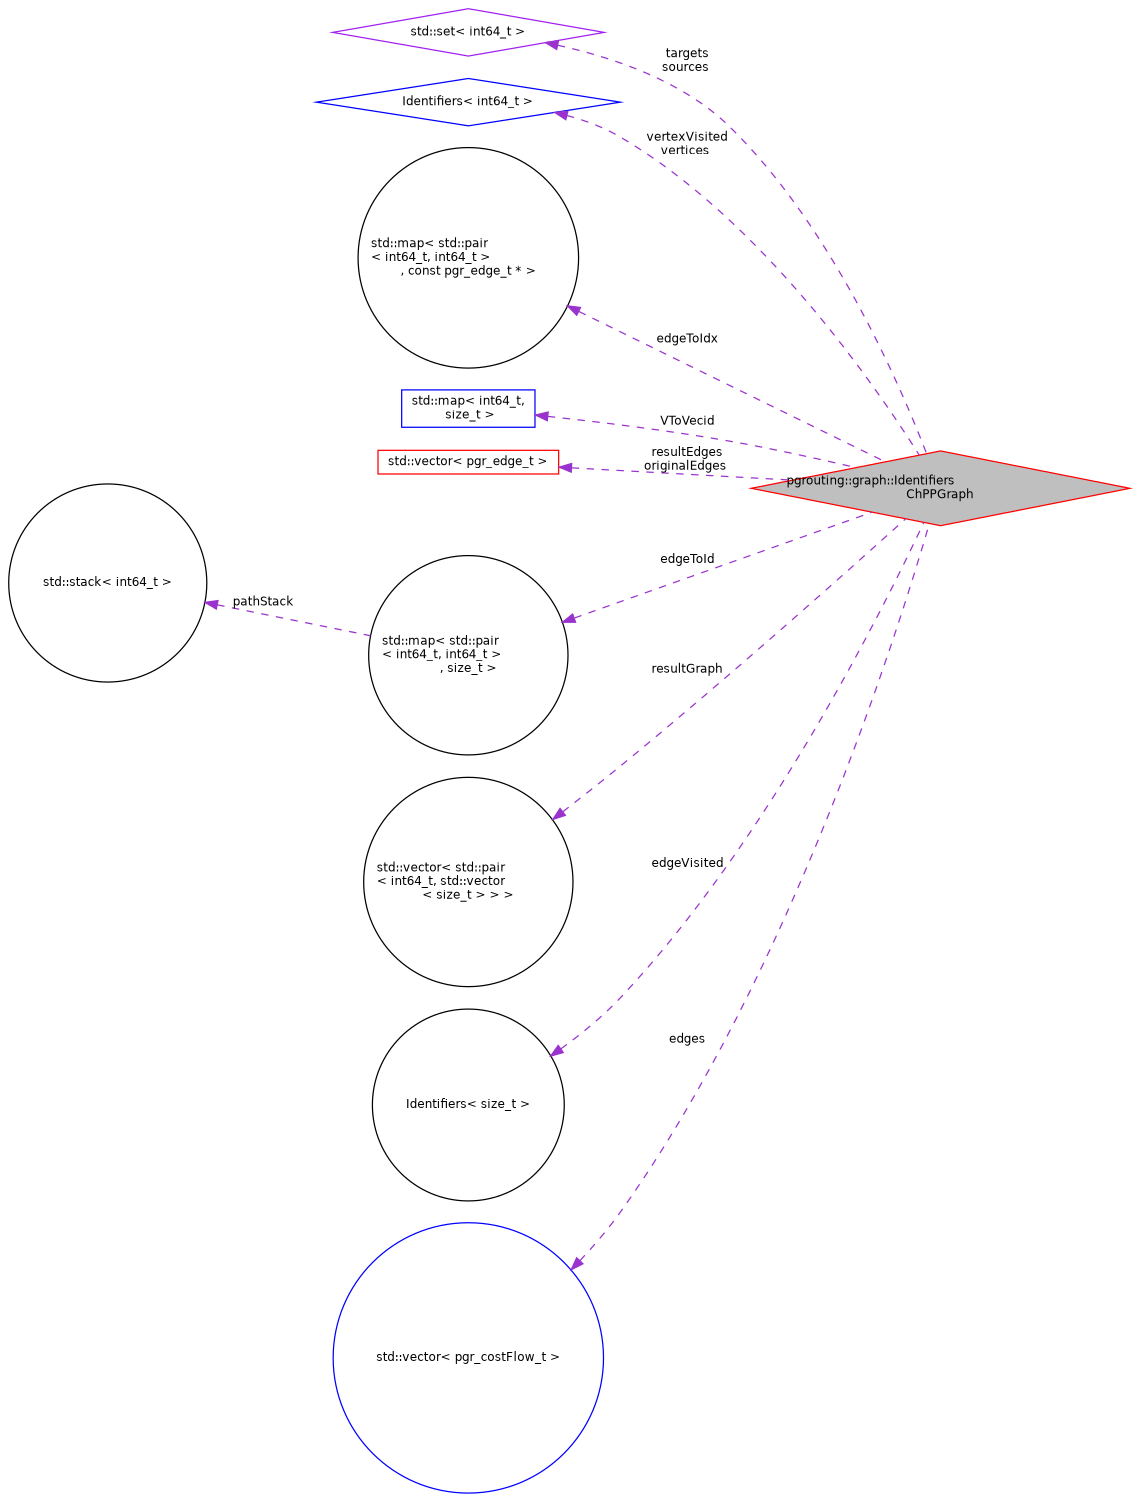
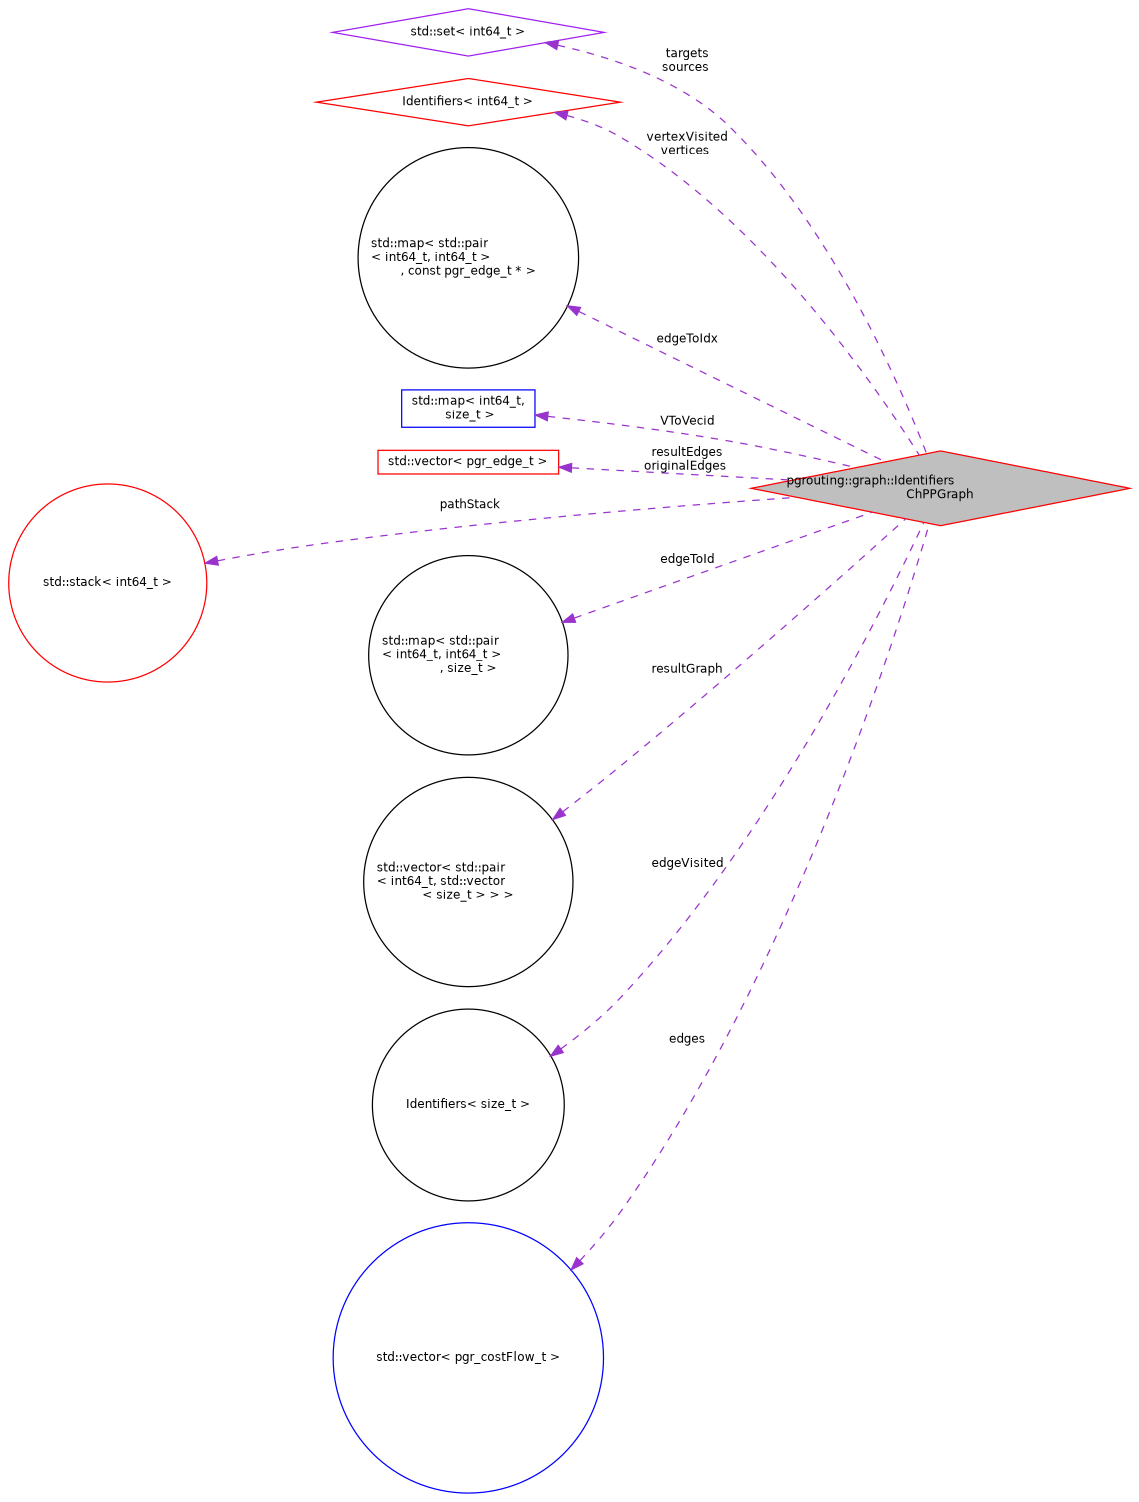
node "Identifiers< int64_t >": color blue -> red
node "std::stack< int64_t >": color black -> red
edge "std::map< std::pair < int64_t, int64_t > , size_t >" -> "std::stack< int64_t >": now "pgrouting::graph::Identifiers ChPPGraph" -> "std::stack< int64_t >"
